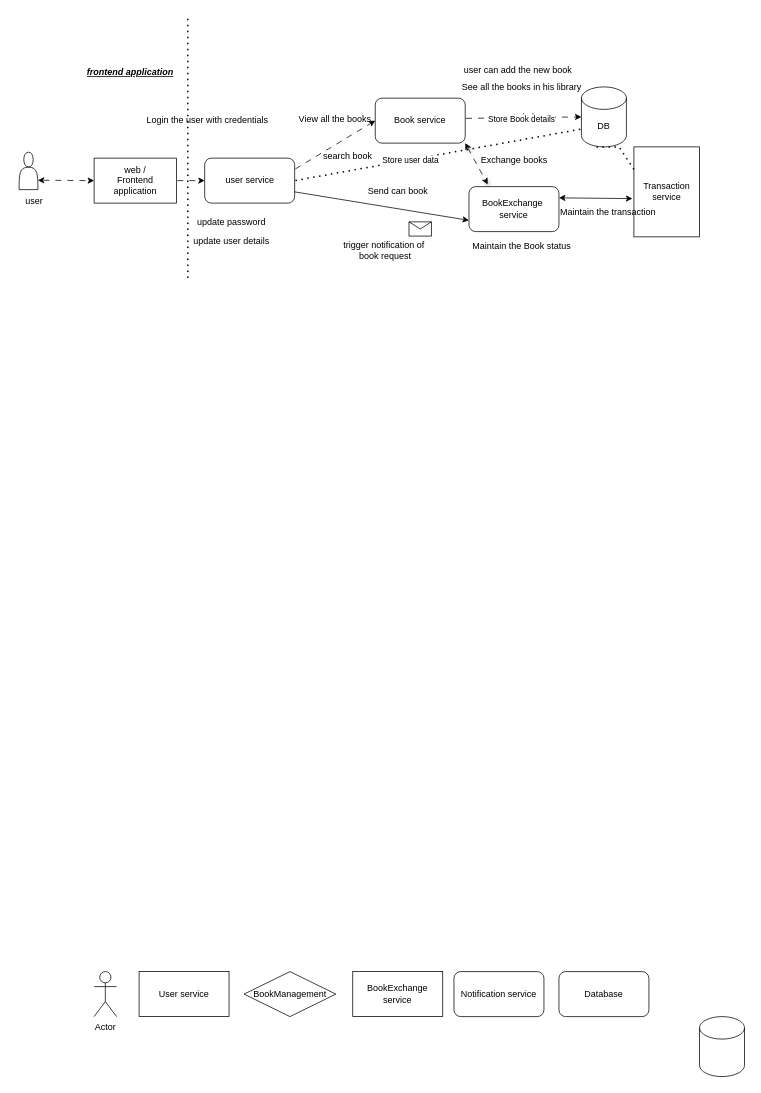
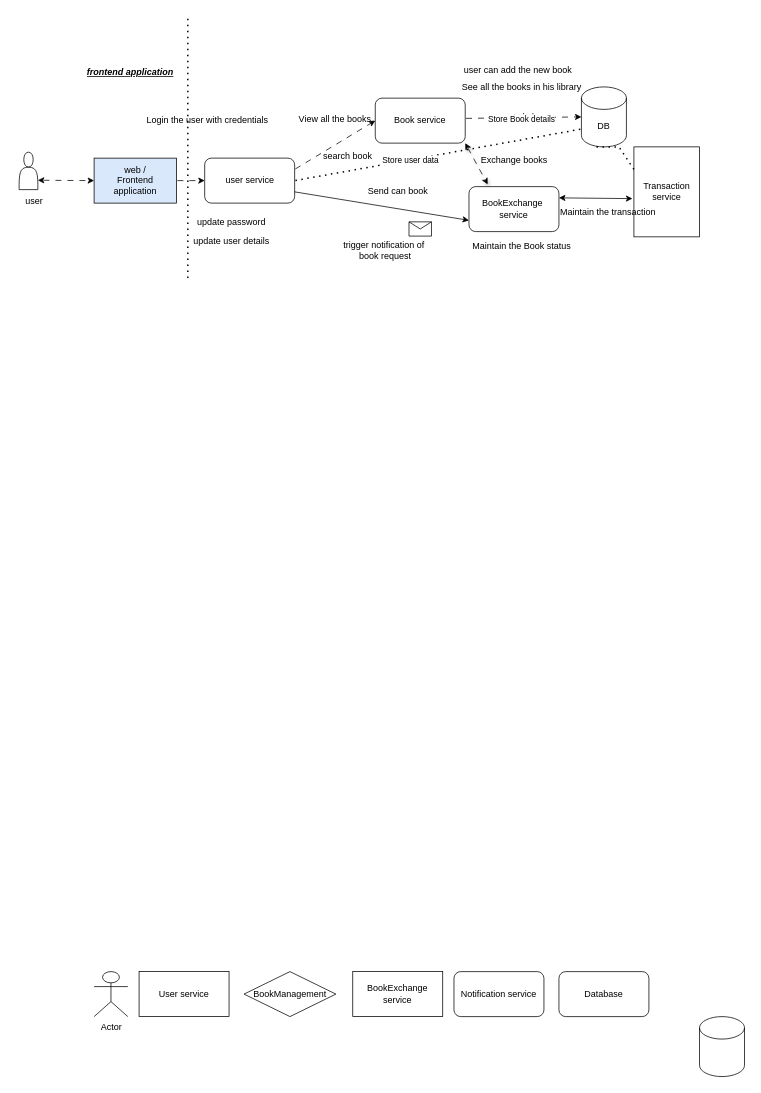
node "web / Frontend application": fillcolor #ffffff -> #dae8fc
node "Actor": size 23x45 -> 34x45
